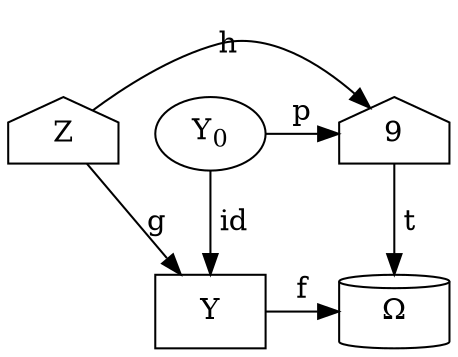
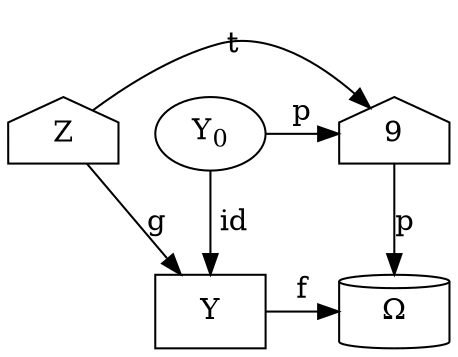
edge "Z" -> "9": label "h" -> " t"
edge "9" -> "Ω": label " t" -> "p"
